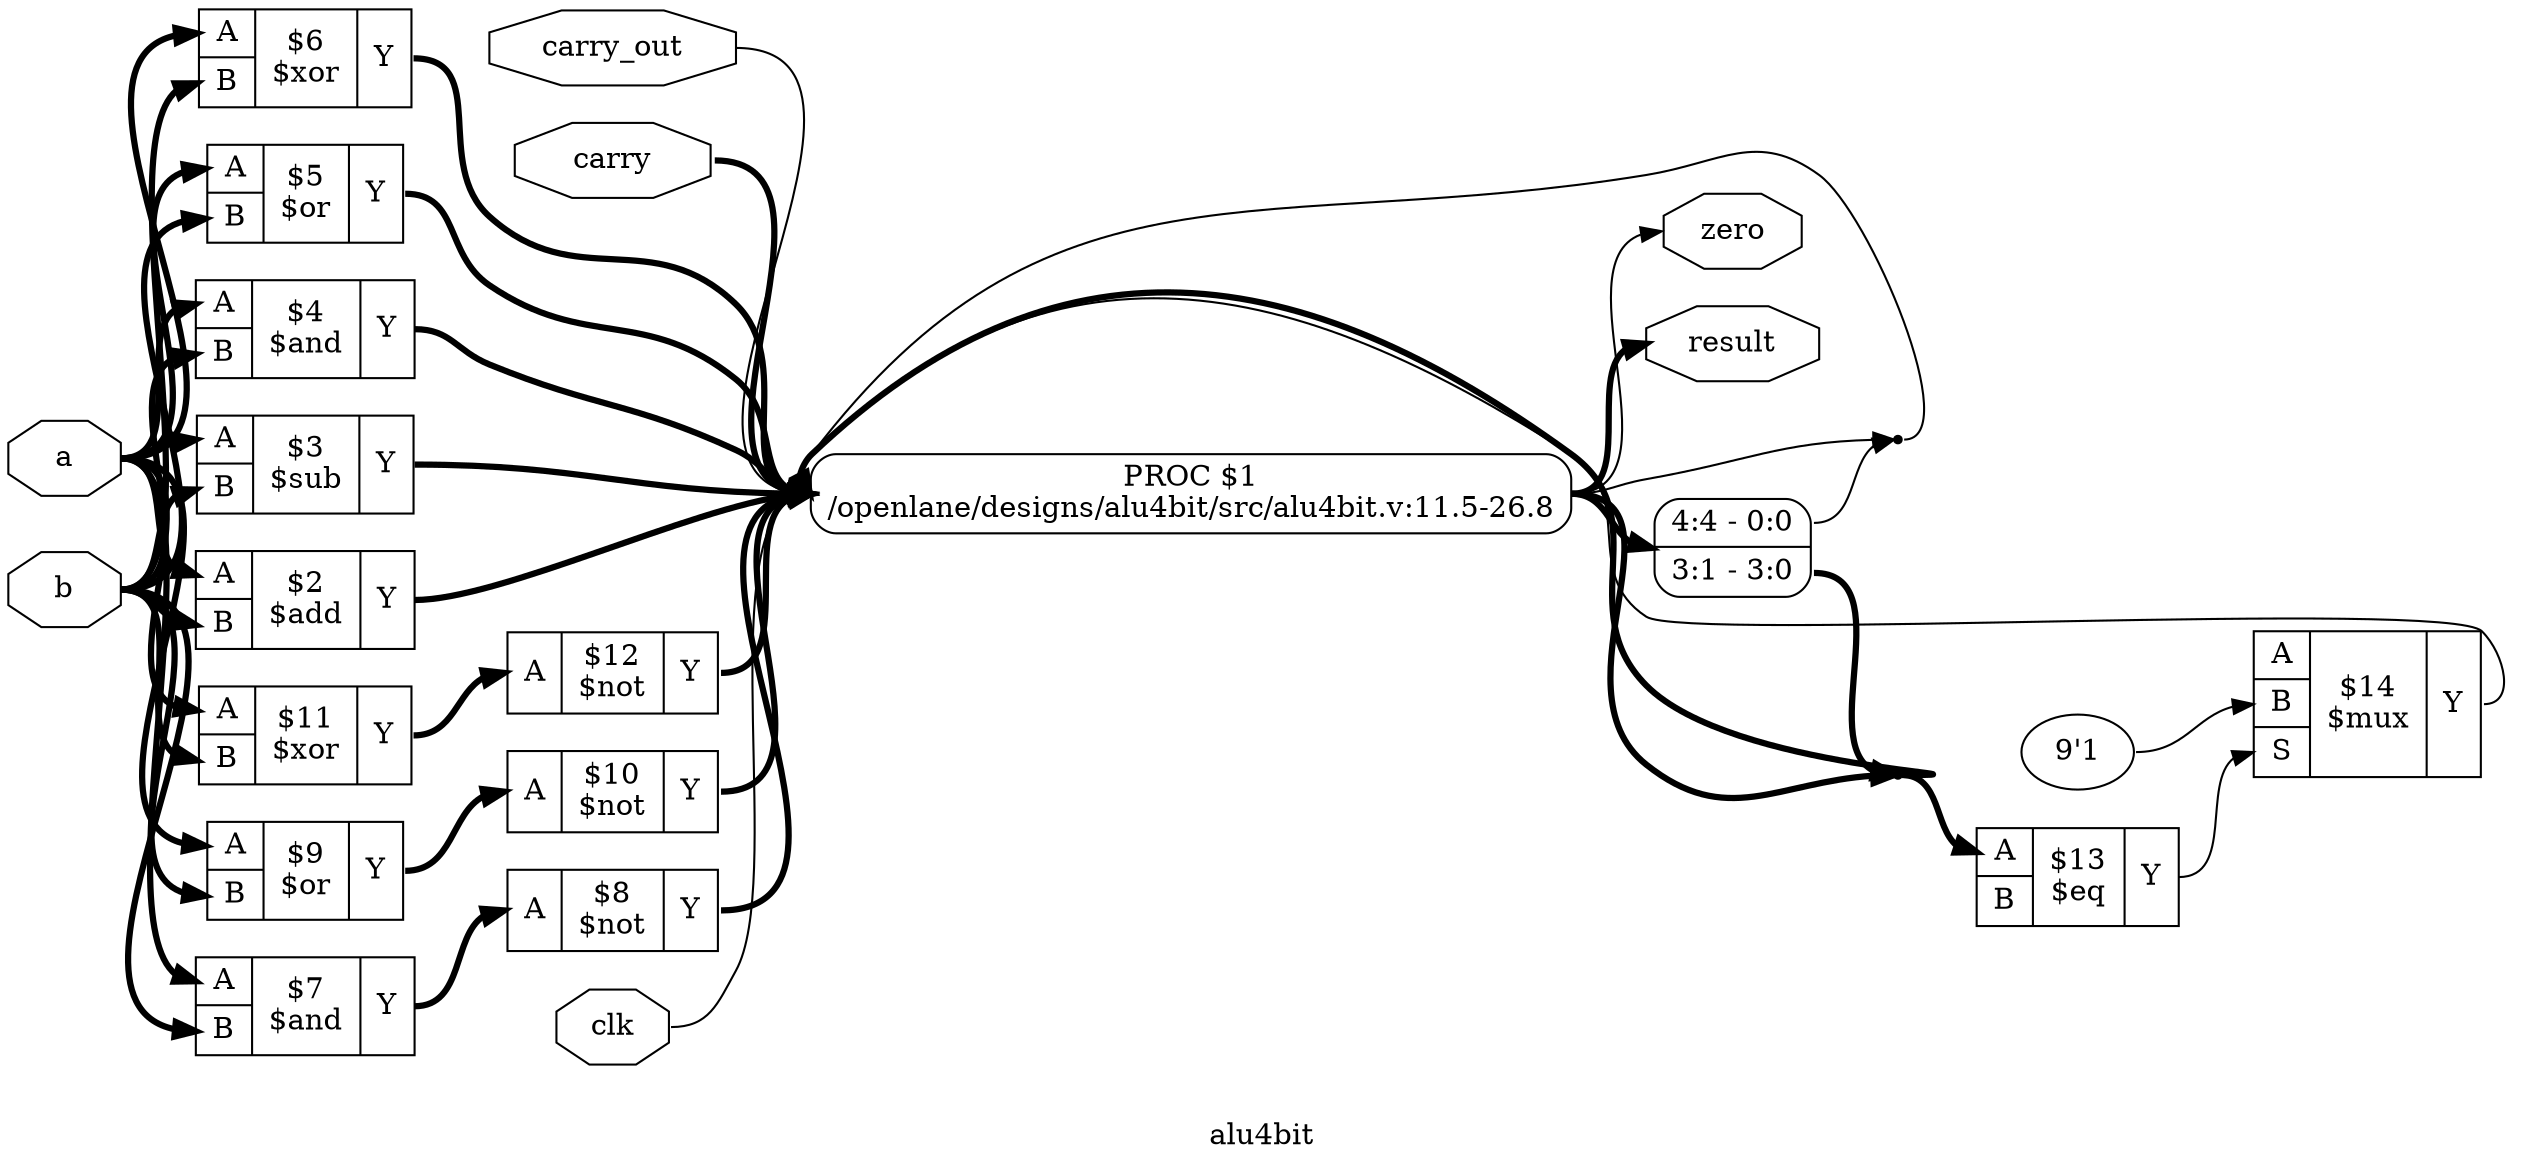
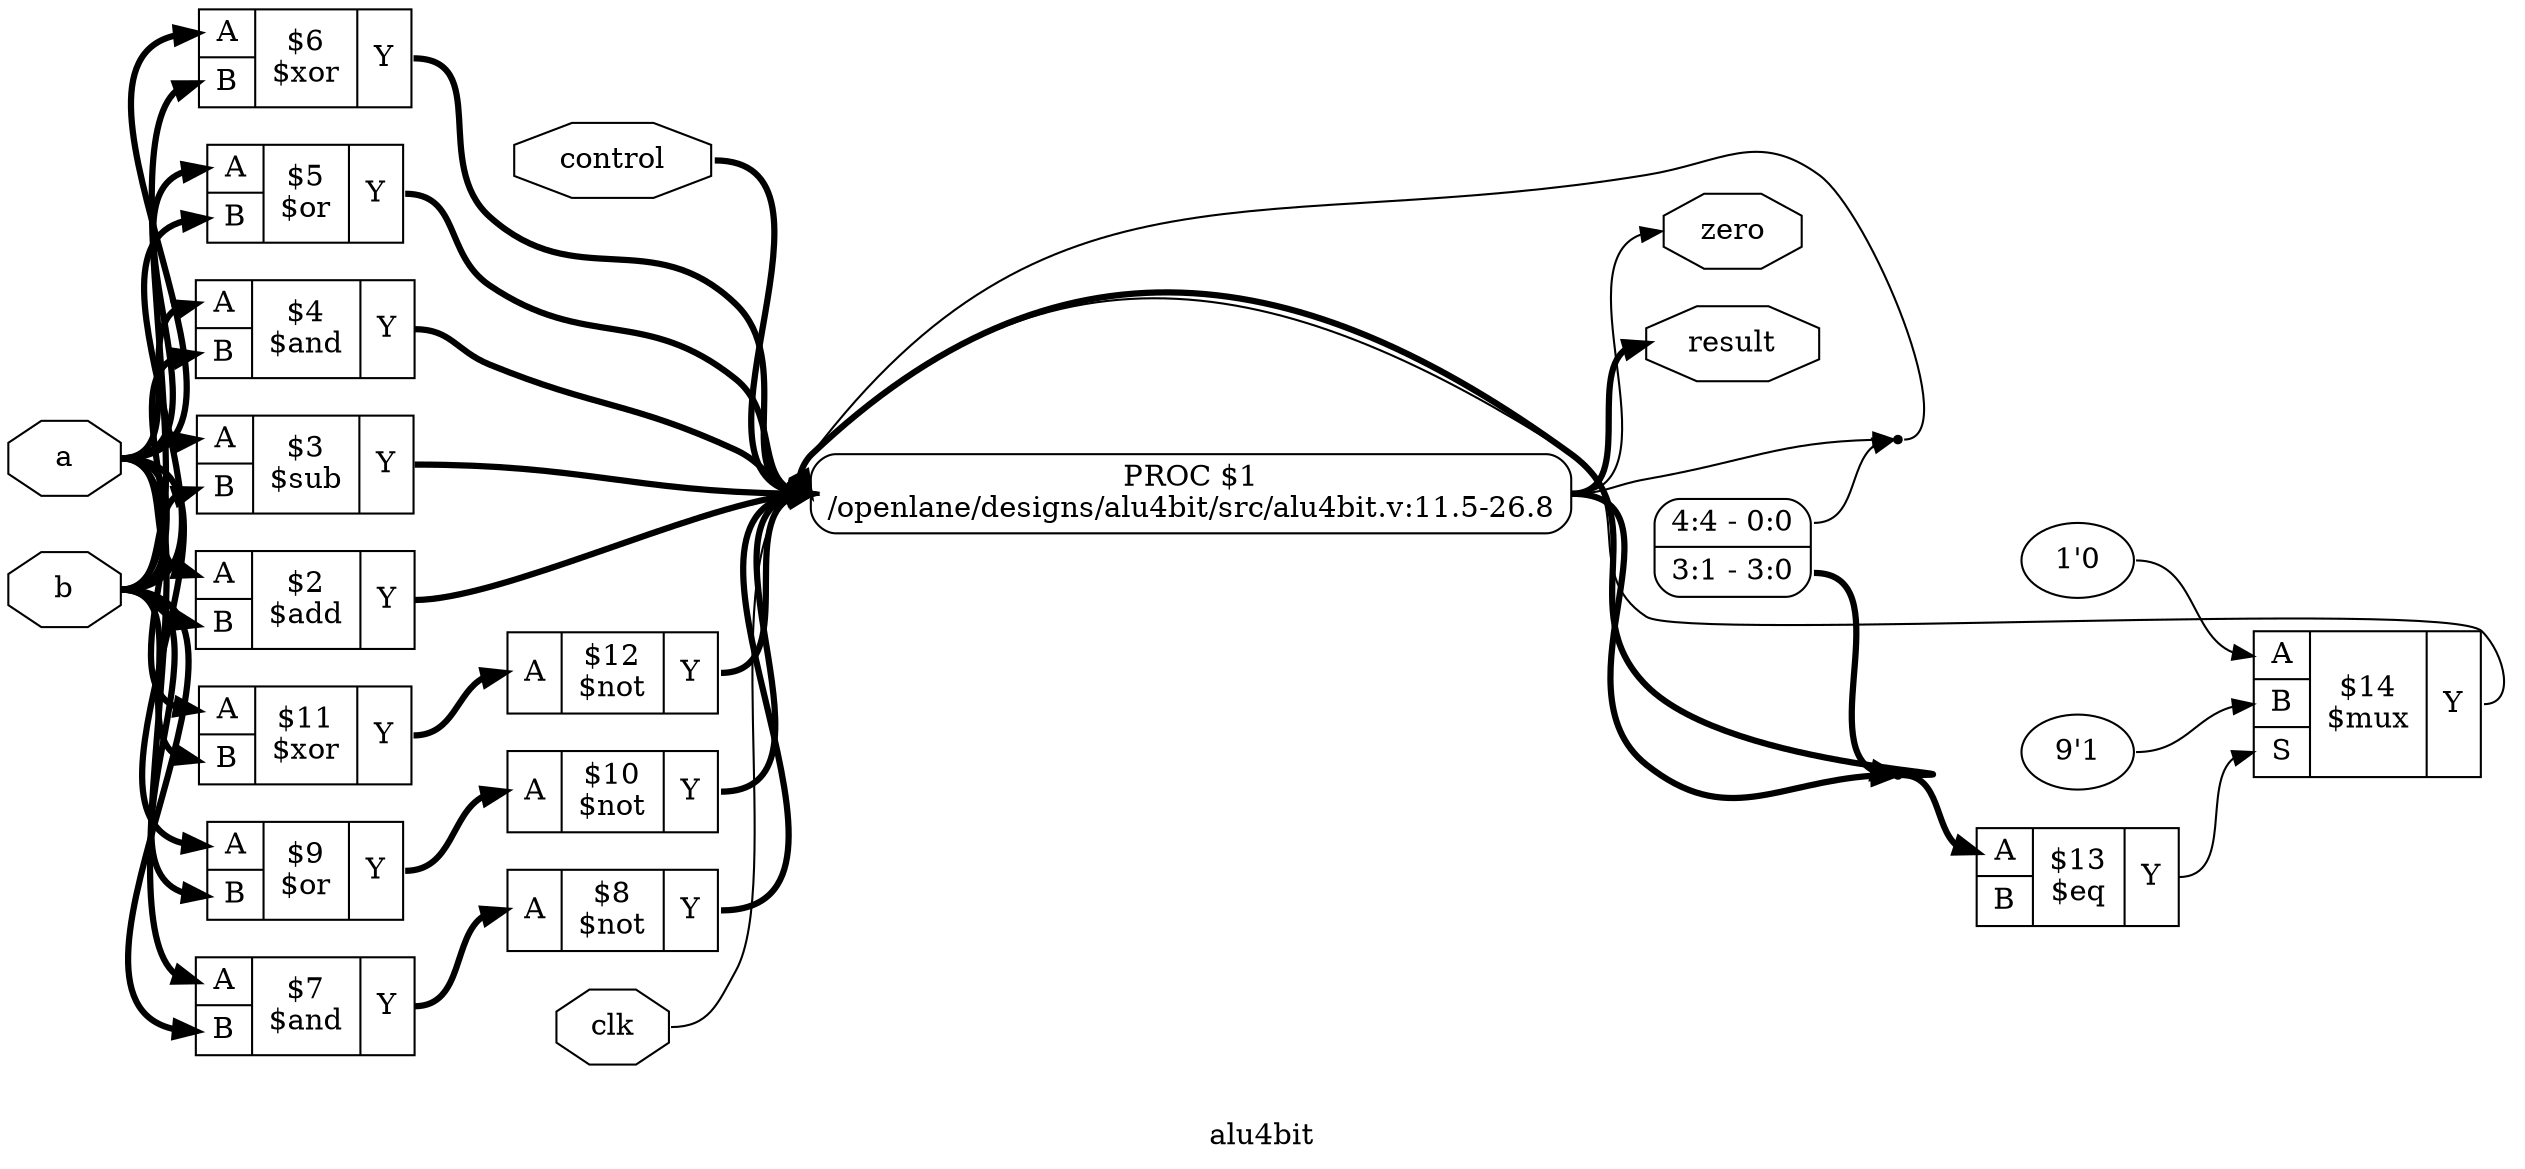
node "carry_out": removed
node "carry": label "carry" -> "control"
edge "PROC $1 /openlane/designs/alu4bit/src/alu4bit.v:11.5-26.8" -> "4:4 - 0:0": removed
node "1'0": added
